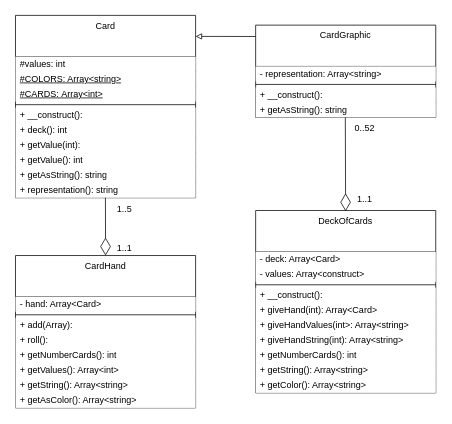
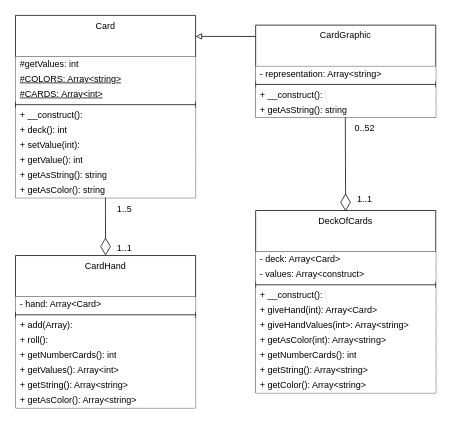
node "#values: int": label "#values: int" -> "#getValues: int"
node "+ getValue(int):": label "+ getValue(int):" -> "+ setValue(int):"
node "+ representation(): string": label "+ representation(): string" -> "+ getAsColor(): string"
node "+ giveHandString(int): Array<string>": label "+ giveHandString(int): Array<string>" -> "+ getAsColor(int): Array<string>"
